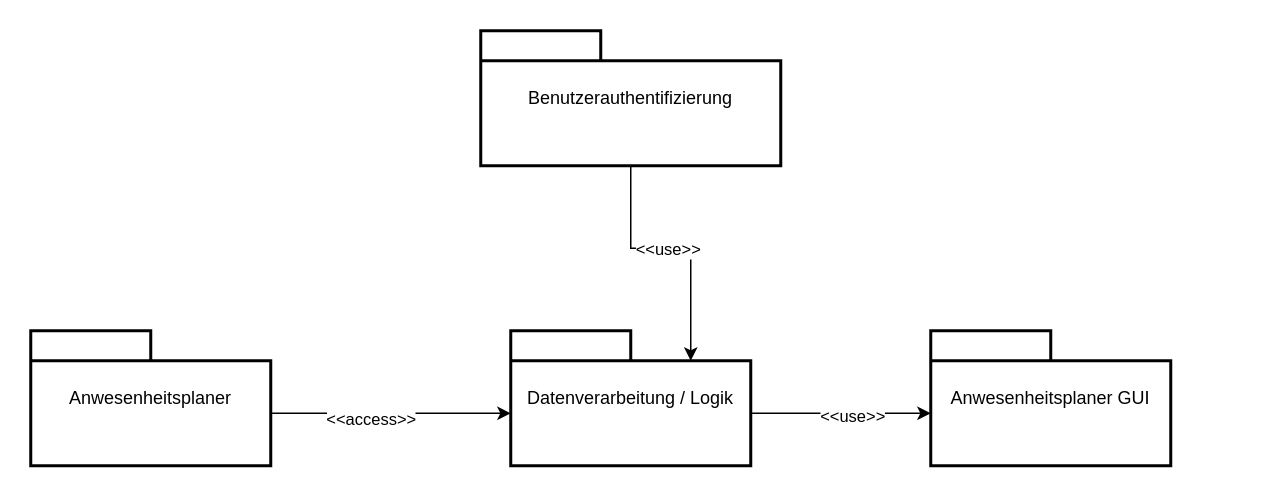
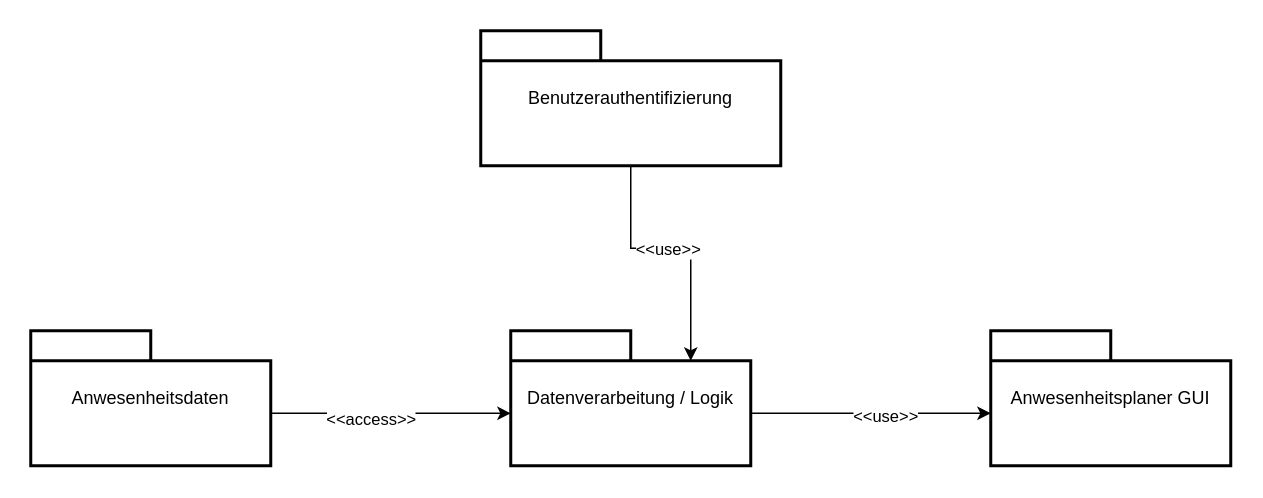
node "Anwesenheitsplaner": label "Anwesenheitsplaner" -> "Anwesenheitsdaten"
node "Anwesenheitsplaner GUI": moved (1051, 398) -> (1111, 398)
